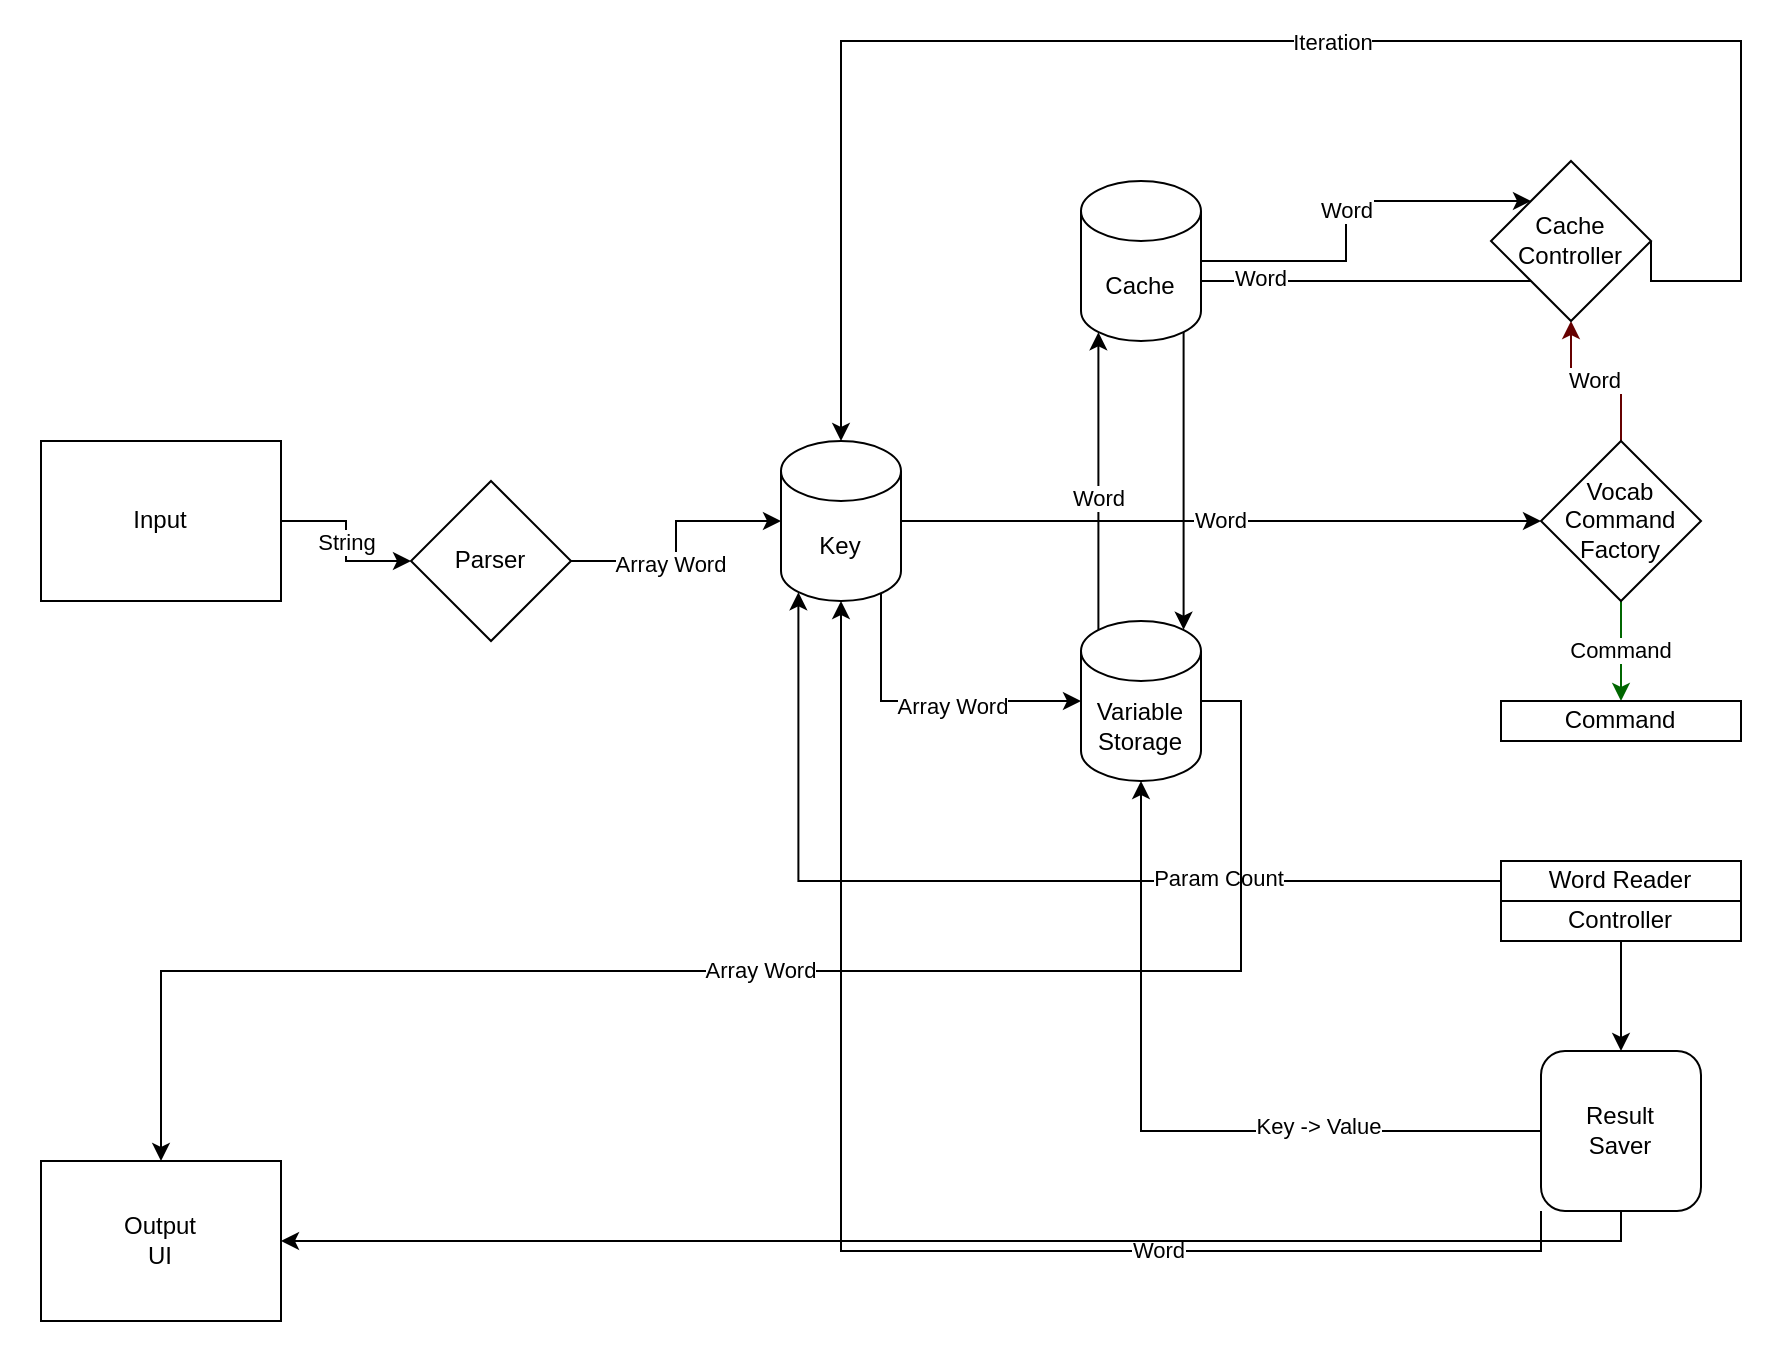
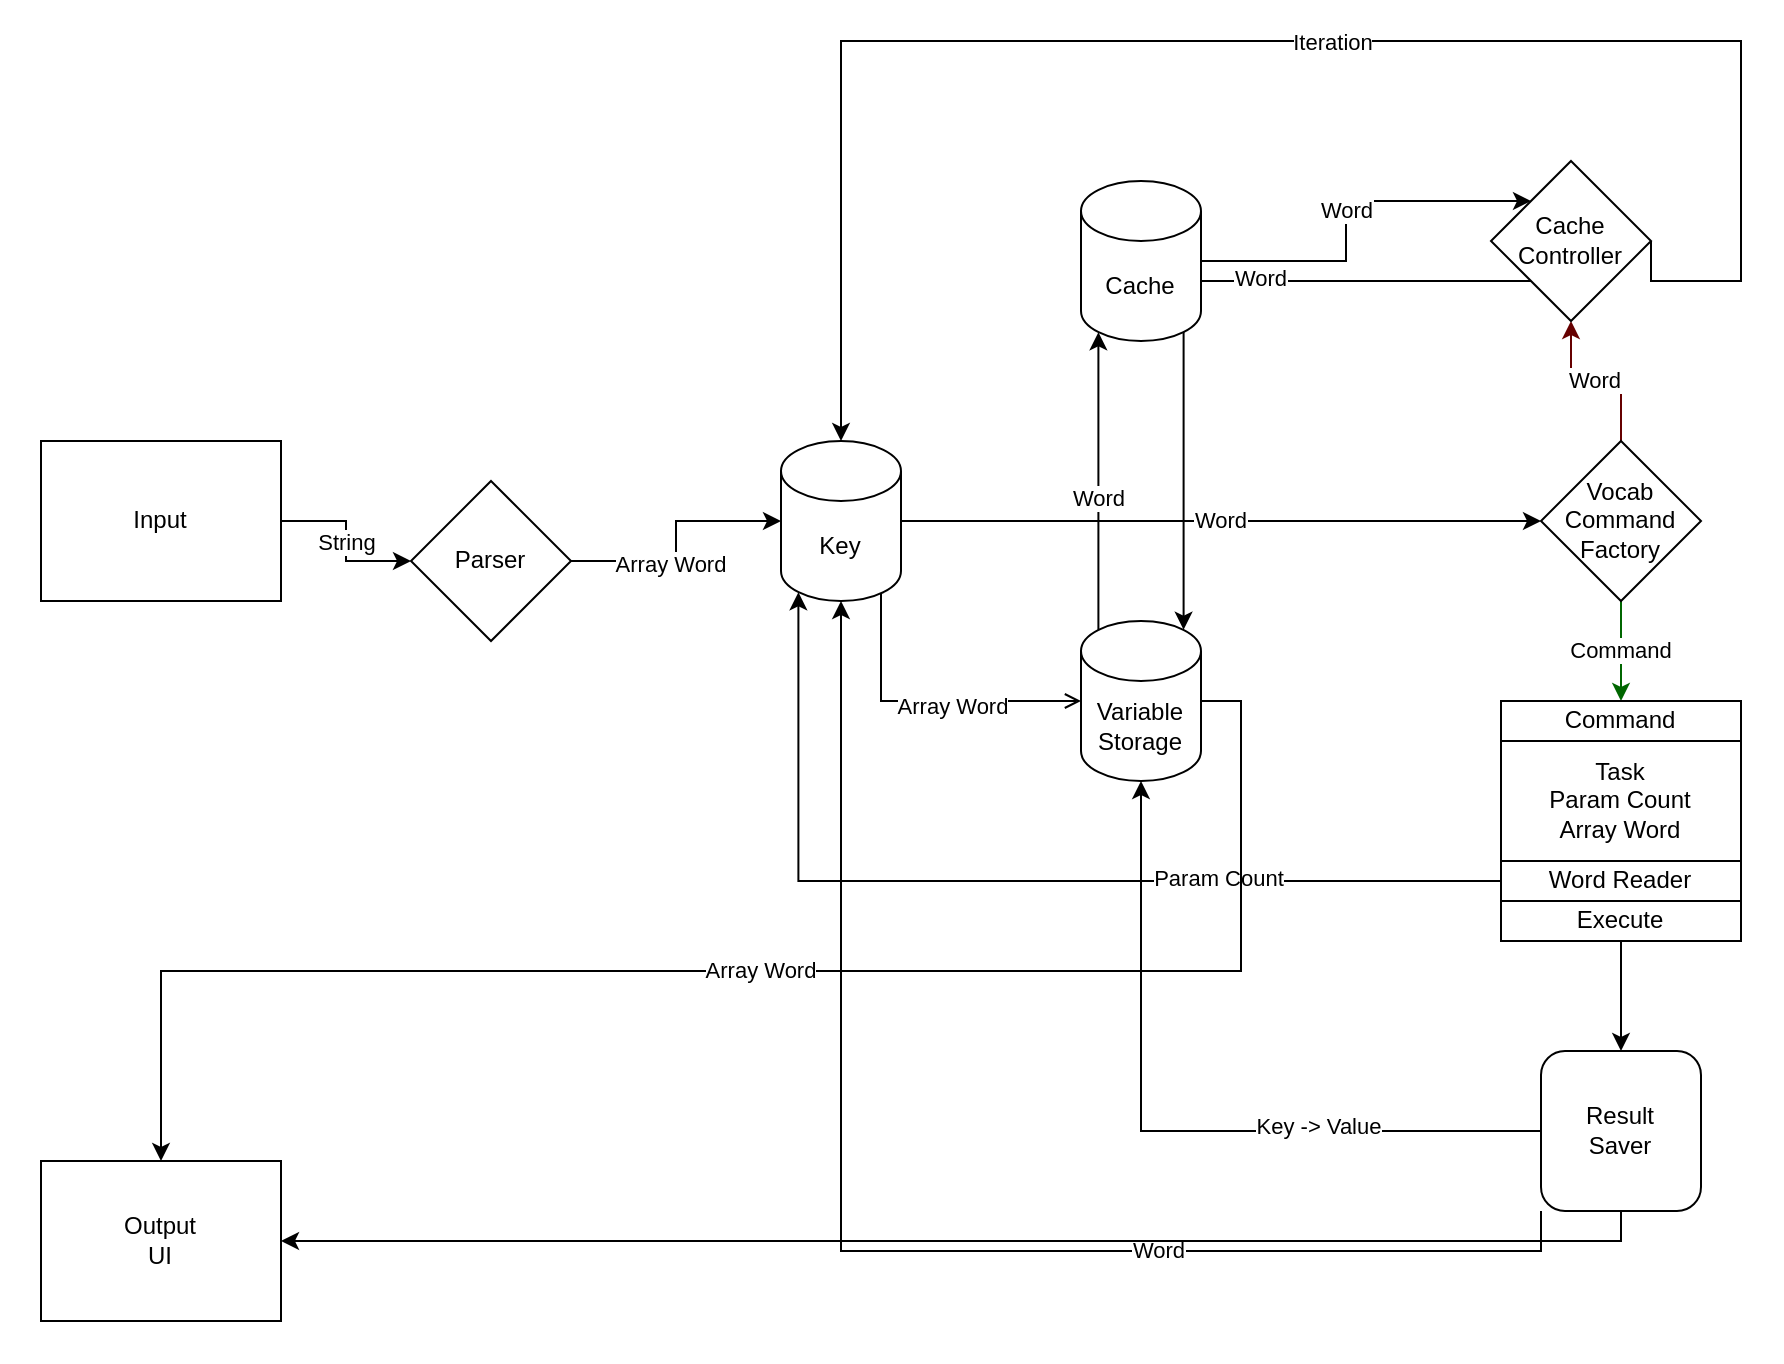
edge "Key" -> "Variable Storage": arrowhead classic -> open
node "Task Param Count Array Word": added
node "Controller": label "Controller" -> "Execute"
